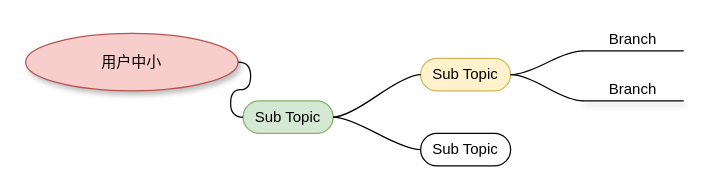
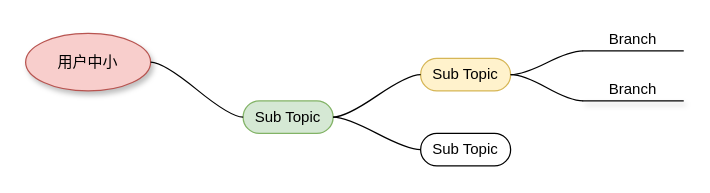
node "用户中小": size 213x58 -> 125x58
